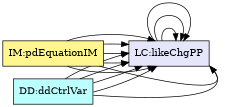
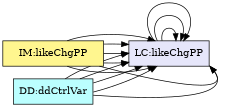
node "IM:pdEquationIM": label "IM:pdEquationIM" -> "IM:likeChgPP"
